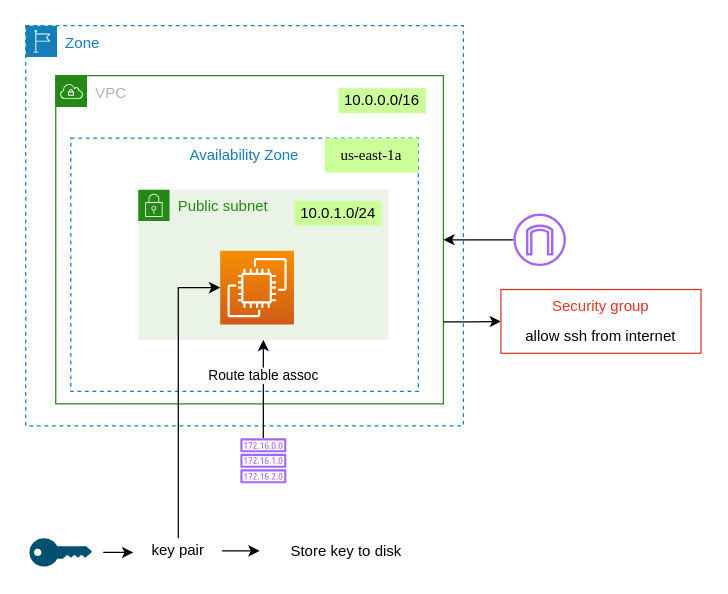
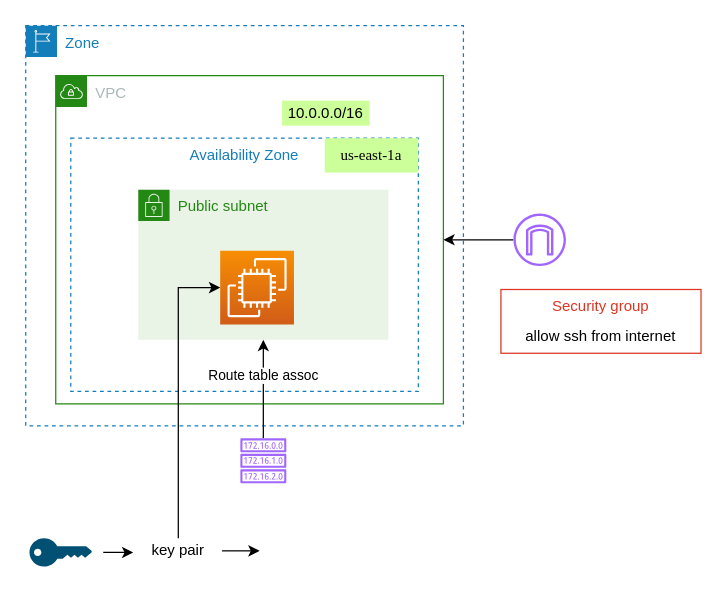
node "10.0.0.0/16": moved (382, 101) -> (326, 113)
node "10.0.1.0/24": removed
edge "VPC" -> "Security group": removed
node "Store key to disk": removed
